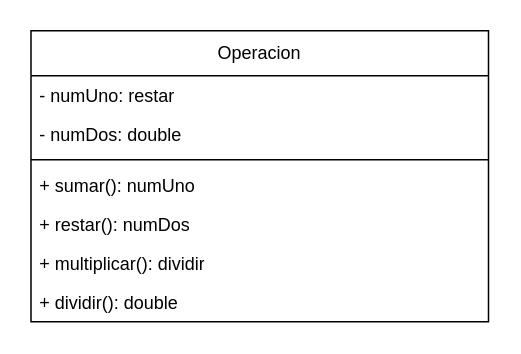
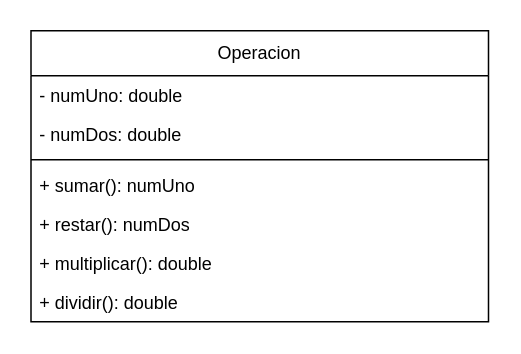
node "- numUno: restar": label "- numUno: restar" -> "- numUno: double"
node "+ multiplicar(): dividir": label "+ multiplicar(): dividir" -> "+ multiplicar(): double"
